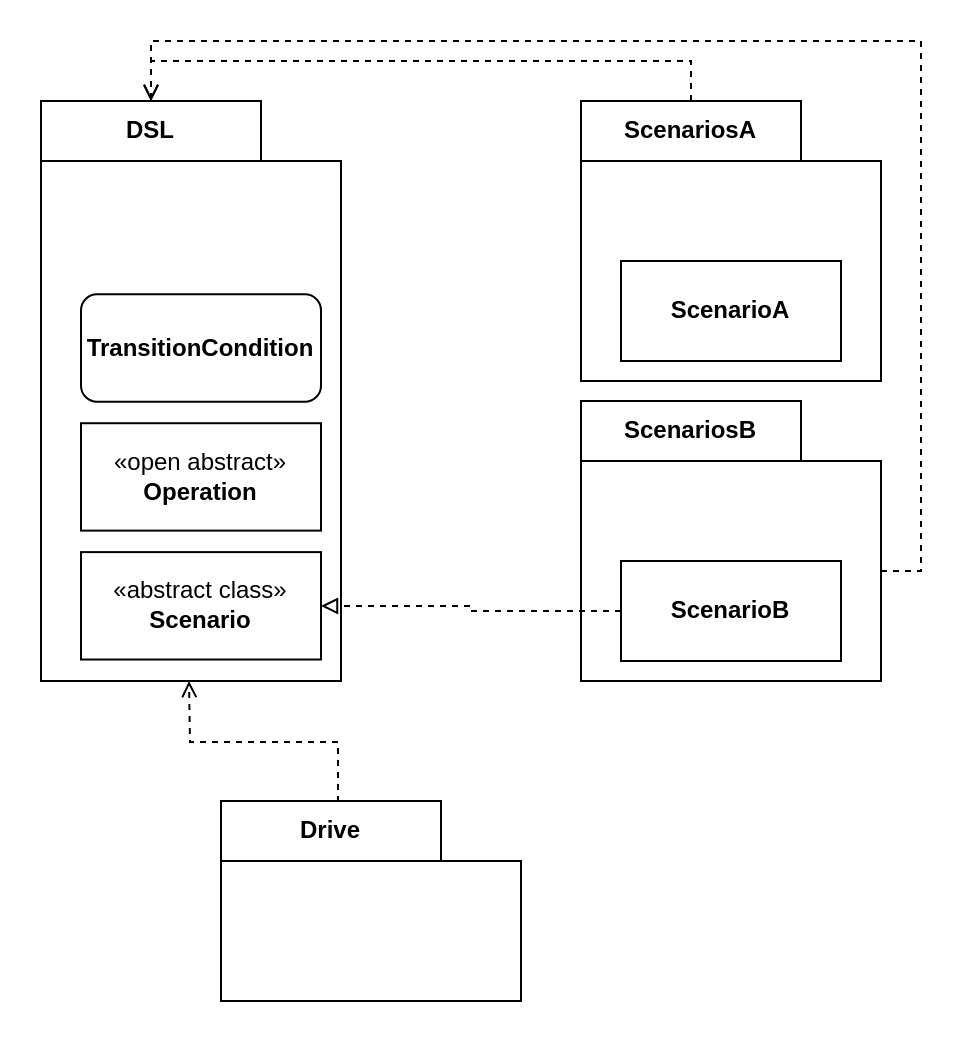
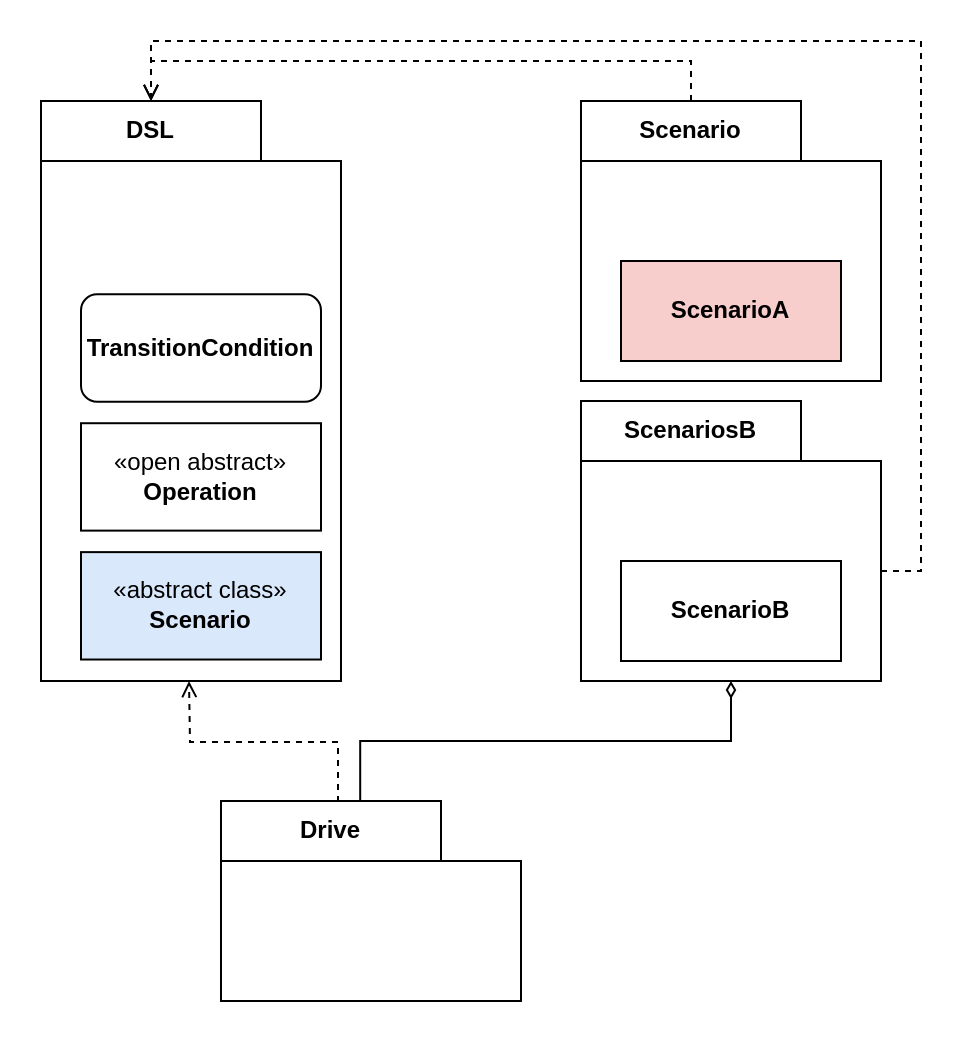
node "ScenariosA": label "ScenariosA" -> "Scenario"
node "ScenarioA": fillcolor #ffffff -> #f8cecc
node "«abstract class» Scenario": fillcolor #ffffff -> #dae8fc
edge "ScenarioB" -> "«abstract class» Scenario": removed
edge "Drive" -> "ScenariosB": added
